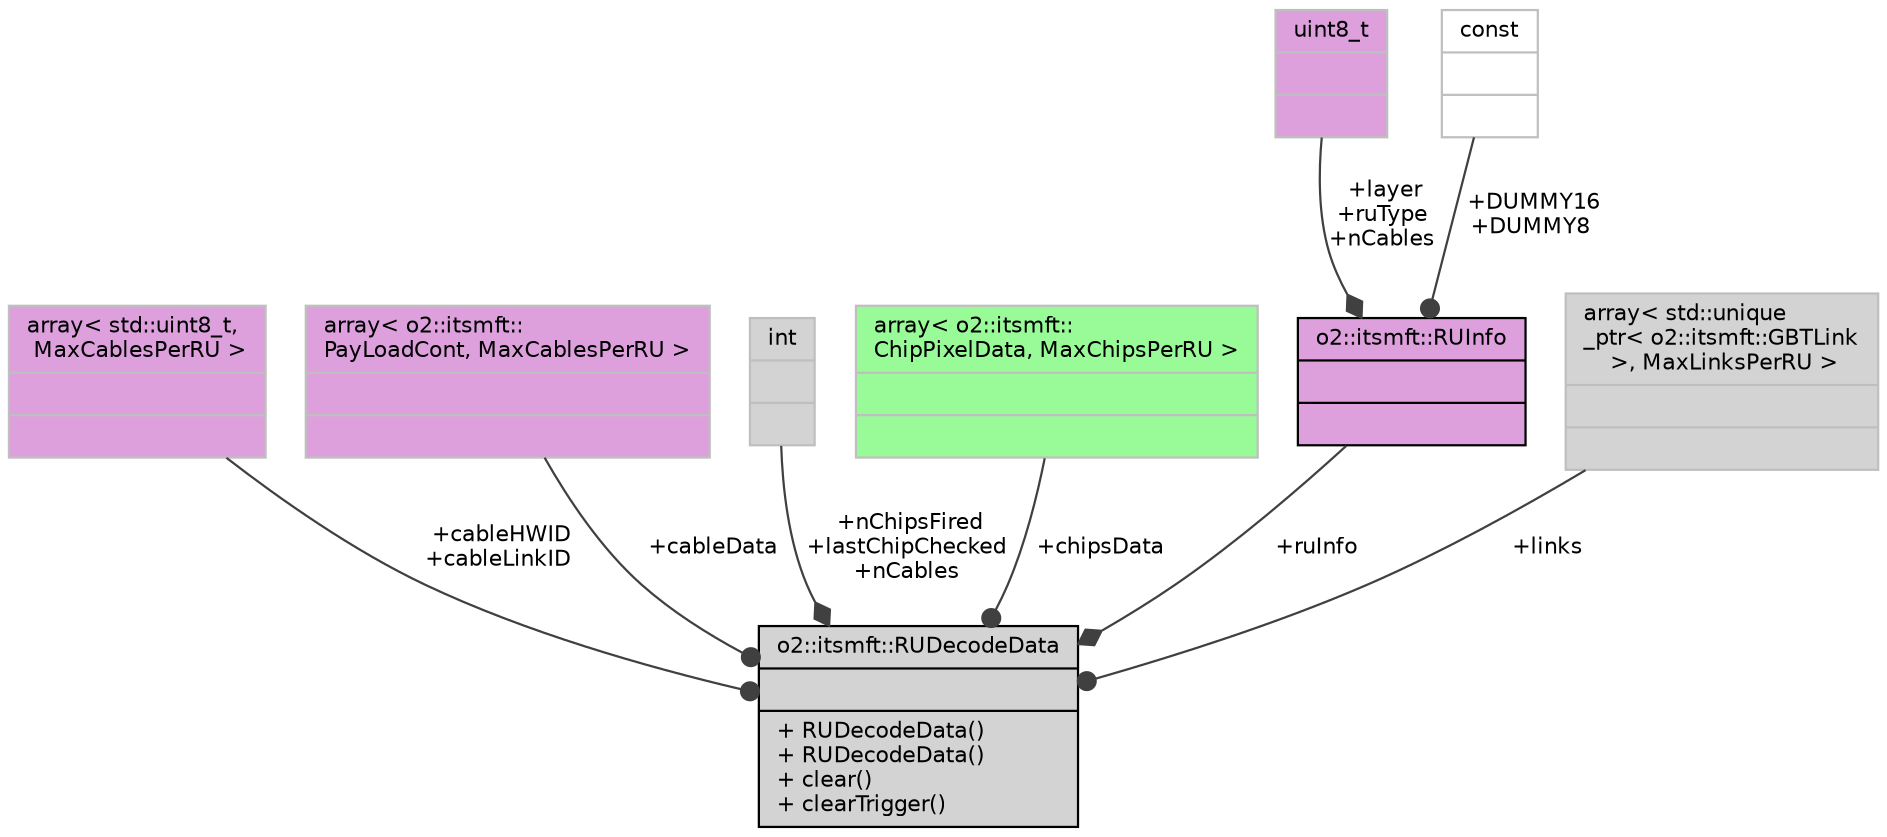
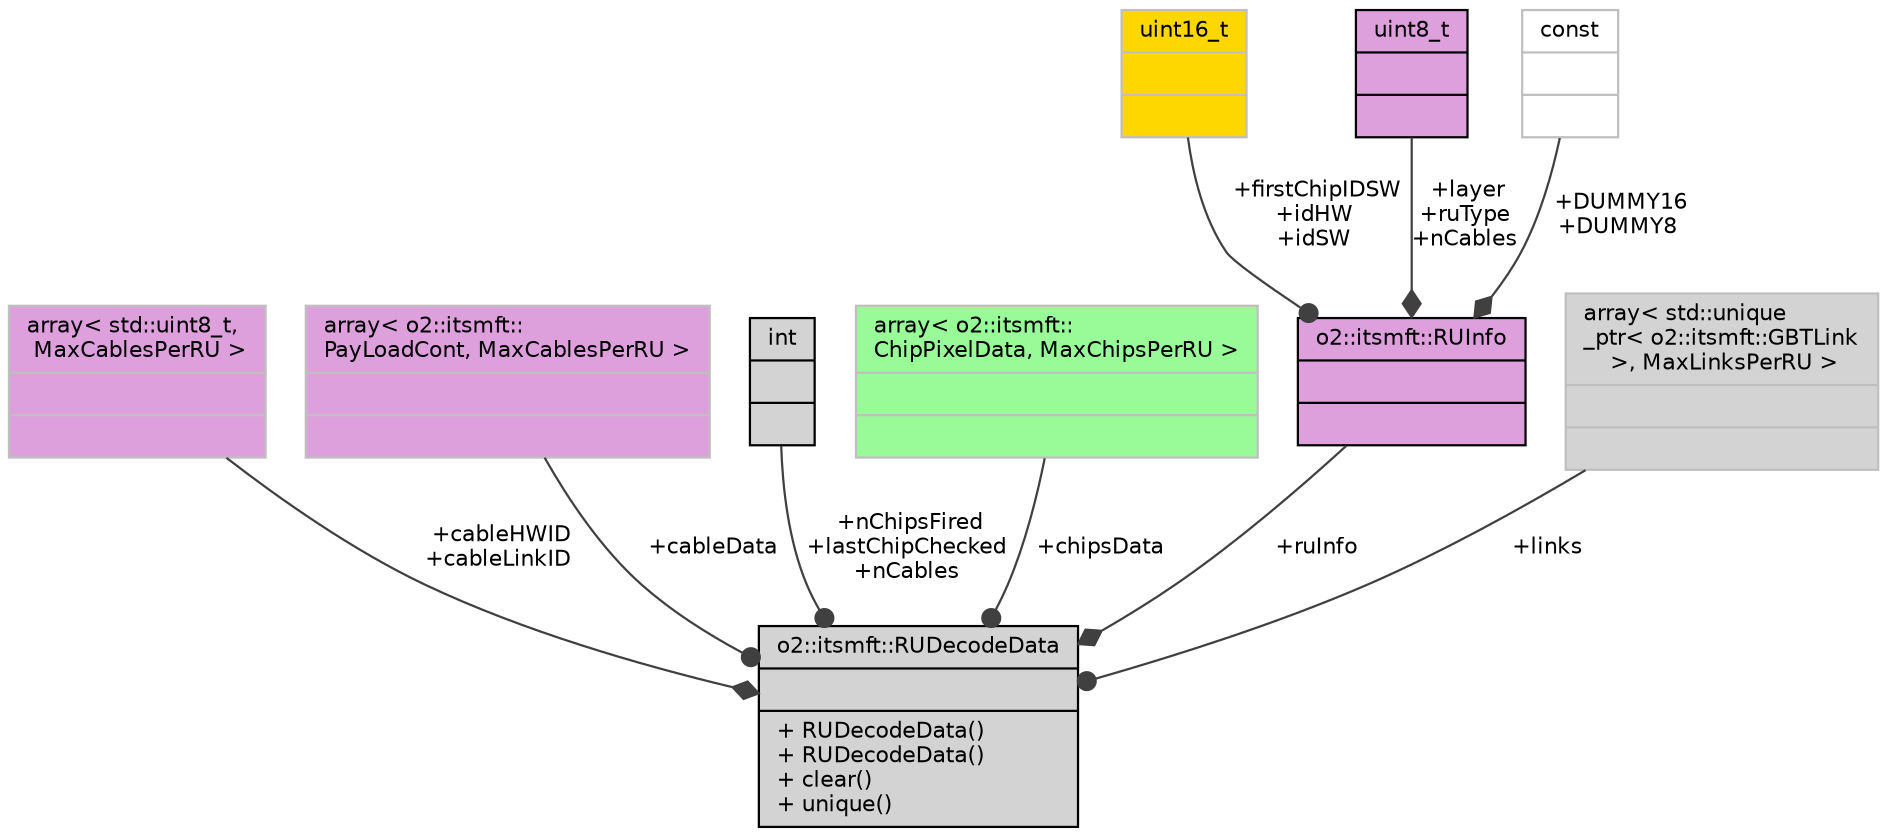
node "uint16_t": added
node "uint8_t": color grey75 -> black
edge "const" -> "o2::itsmft::RUInfo": arrowhead dot -> diamond
node "int": color grey75 -> black
edge "int" -> "o2::itsmft::RUDecodeData": arrowhead diamond -> dot
edge "array< std::uint8_t," -> "o2::itsmft::RUDecodeData": arrowhead dot -> diamond
node "o2::itsmft::RUDecodeData": text "+ clearTrigger()" -> "+ unique()"
